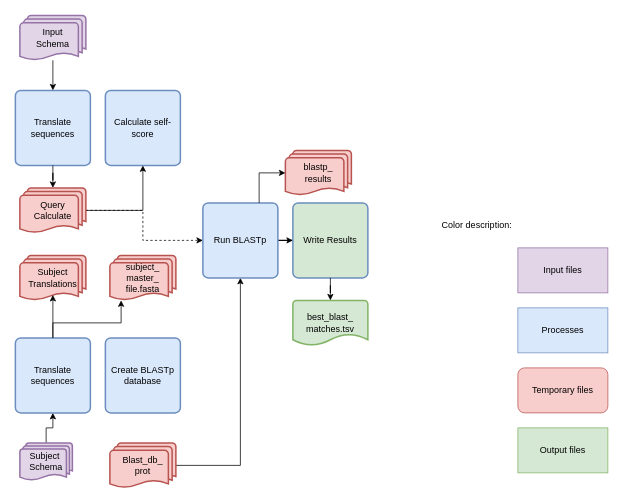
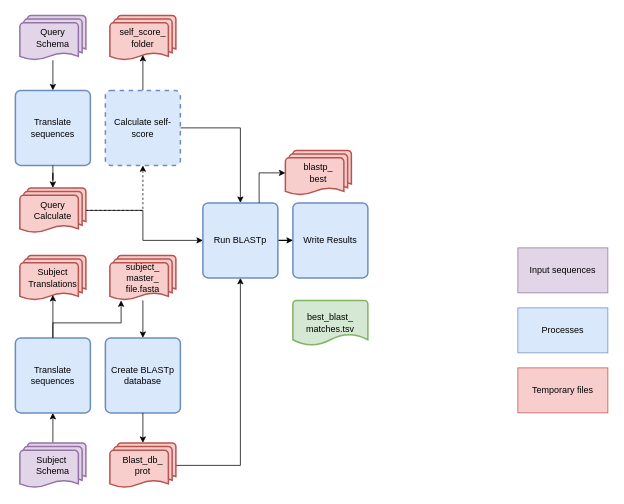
node "Input Schema": label "Input Schema" -> "Query Schema"
node "self_score_ folder": added
edge "Calculate self-score" -> "self_score_ folder": added
node "Calculate self-score": style solid -> dashed
edge "Calculate self-score" -> "Run BLASTp": added
node "blastp_ results": label "blastp_ results" -> "blastp_ best"
edge "Query Calculate" -> "Calculate self-score": style solid -> dashed
node "Color description:": removed
edge "Query Calculate" -> "Run BLASTp": style dashed -> solid
node "Write Results": fillcolor #d5e8d4 -> #dae8fc
node "Input files": label "Input files" -> "Input sequences"
edge "Write Results" -> "best_blast_ matches.tsv": removed
edge "subject_ master_ file.fasta" -> "Create BLASTp database": added
node "Temporary files": shape rounded rectangle -> rectangle
edge "Create BLASTp database" -> "Blast_db_ prot": added
node "Output files": removed
node "Subject Schema": size 53x38 -> 66x45
